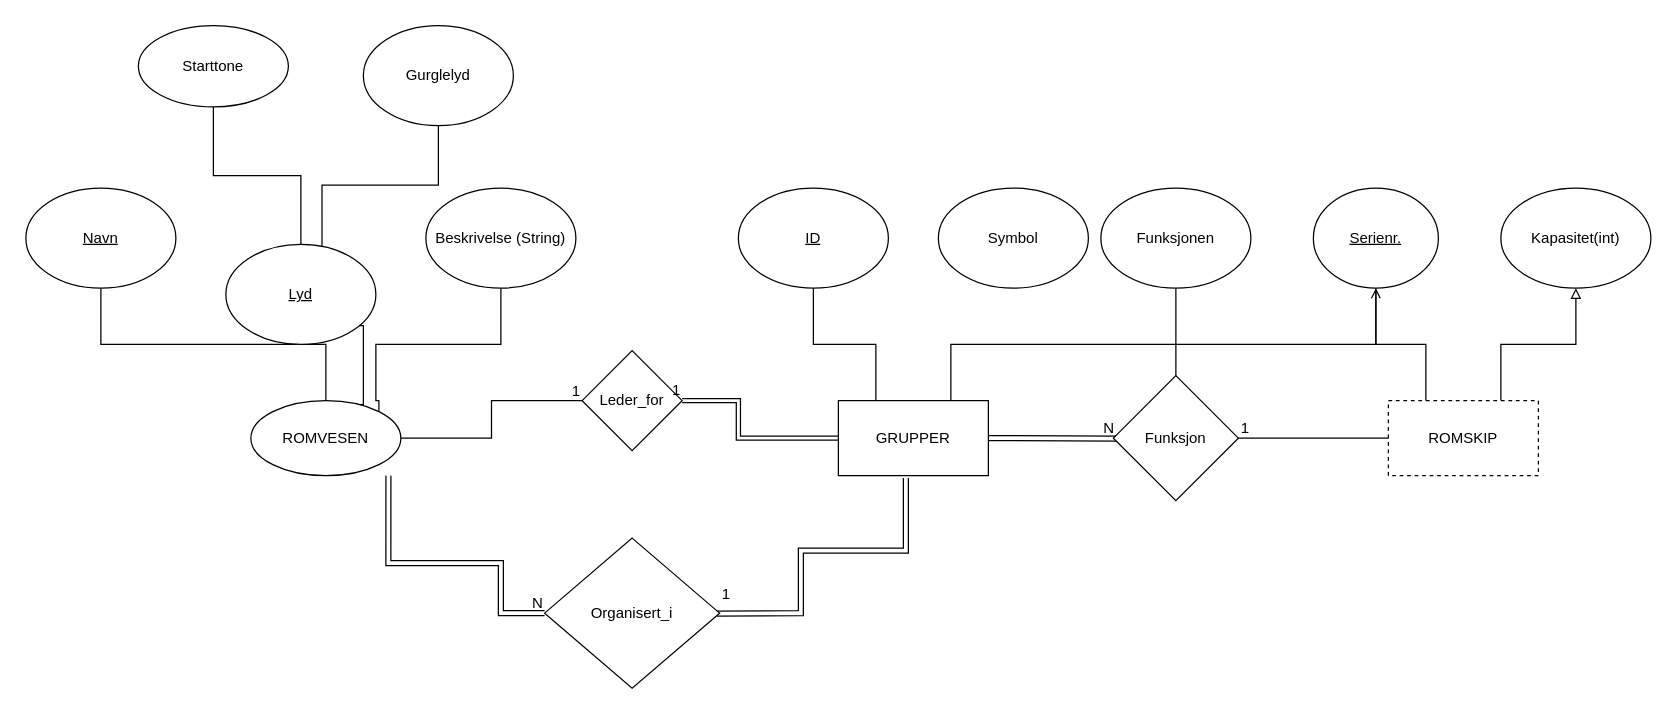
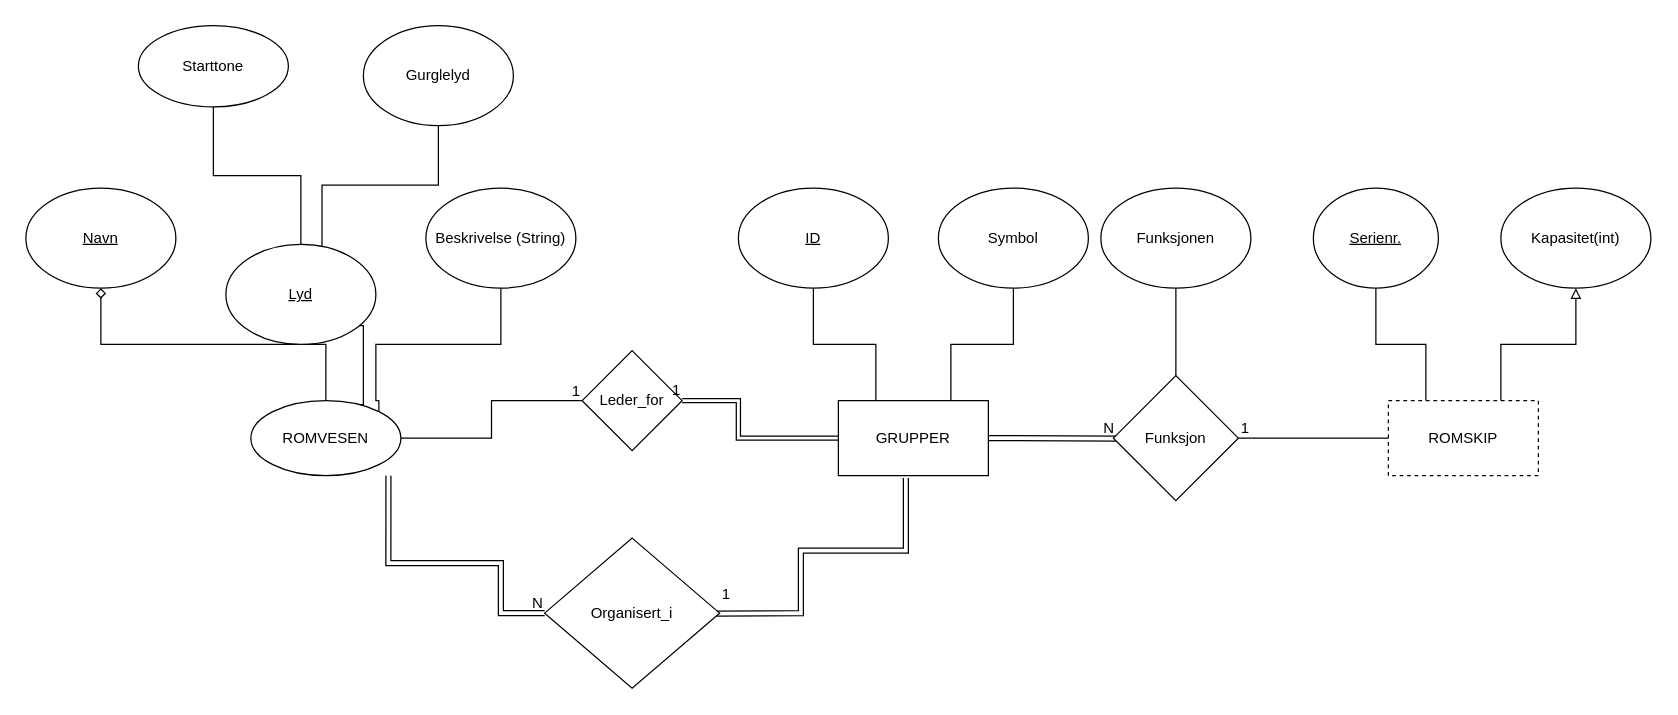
edge "Navn" -- "ROMVESEN": arrowhead none -> diamond
edge "Serienr." -- "GRUPPER": now "Symbol" -- "GRUPPER"
edge "ROMSKIP" -> "Serienr.": arrowhead open -> none
